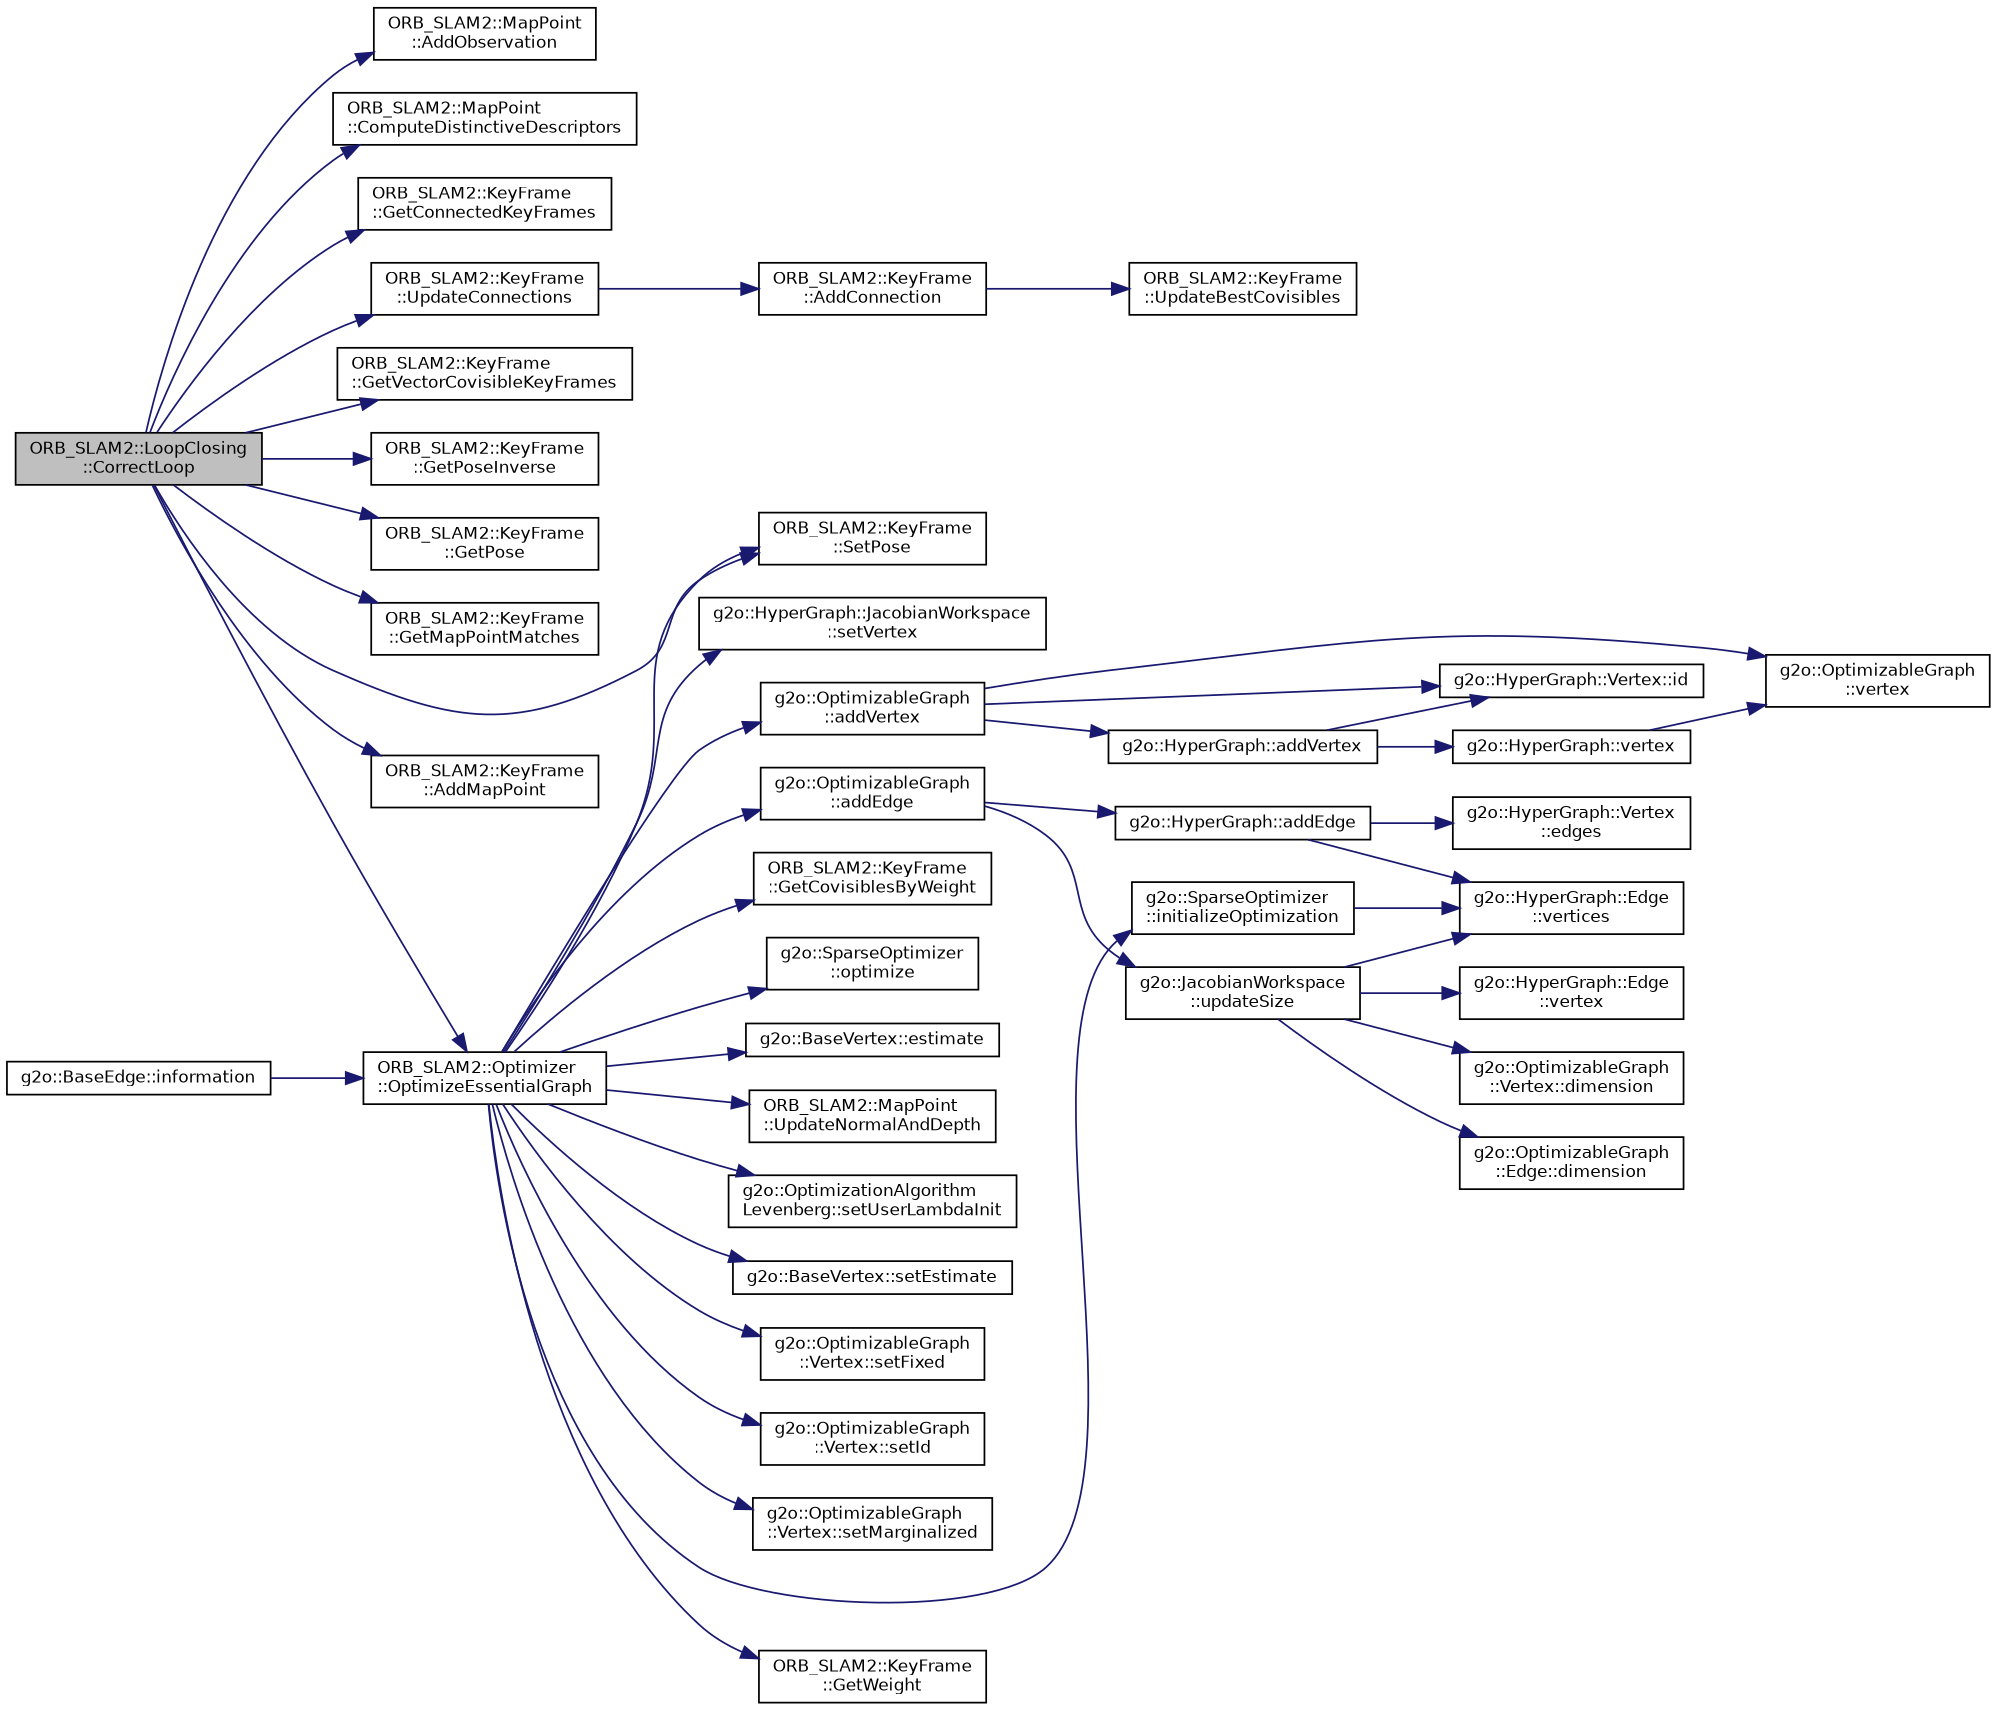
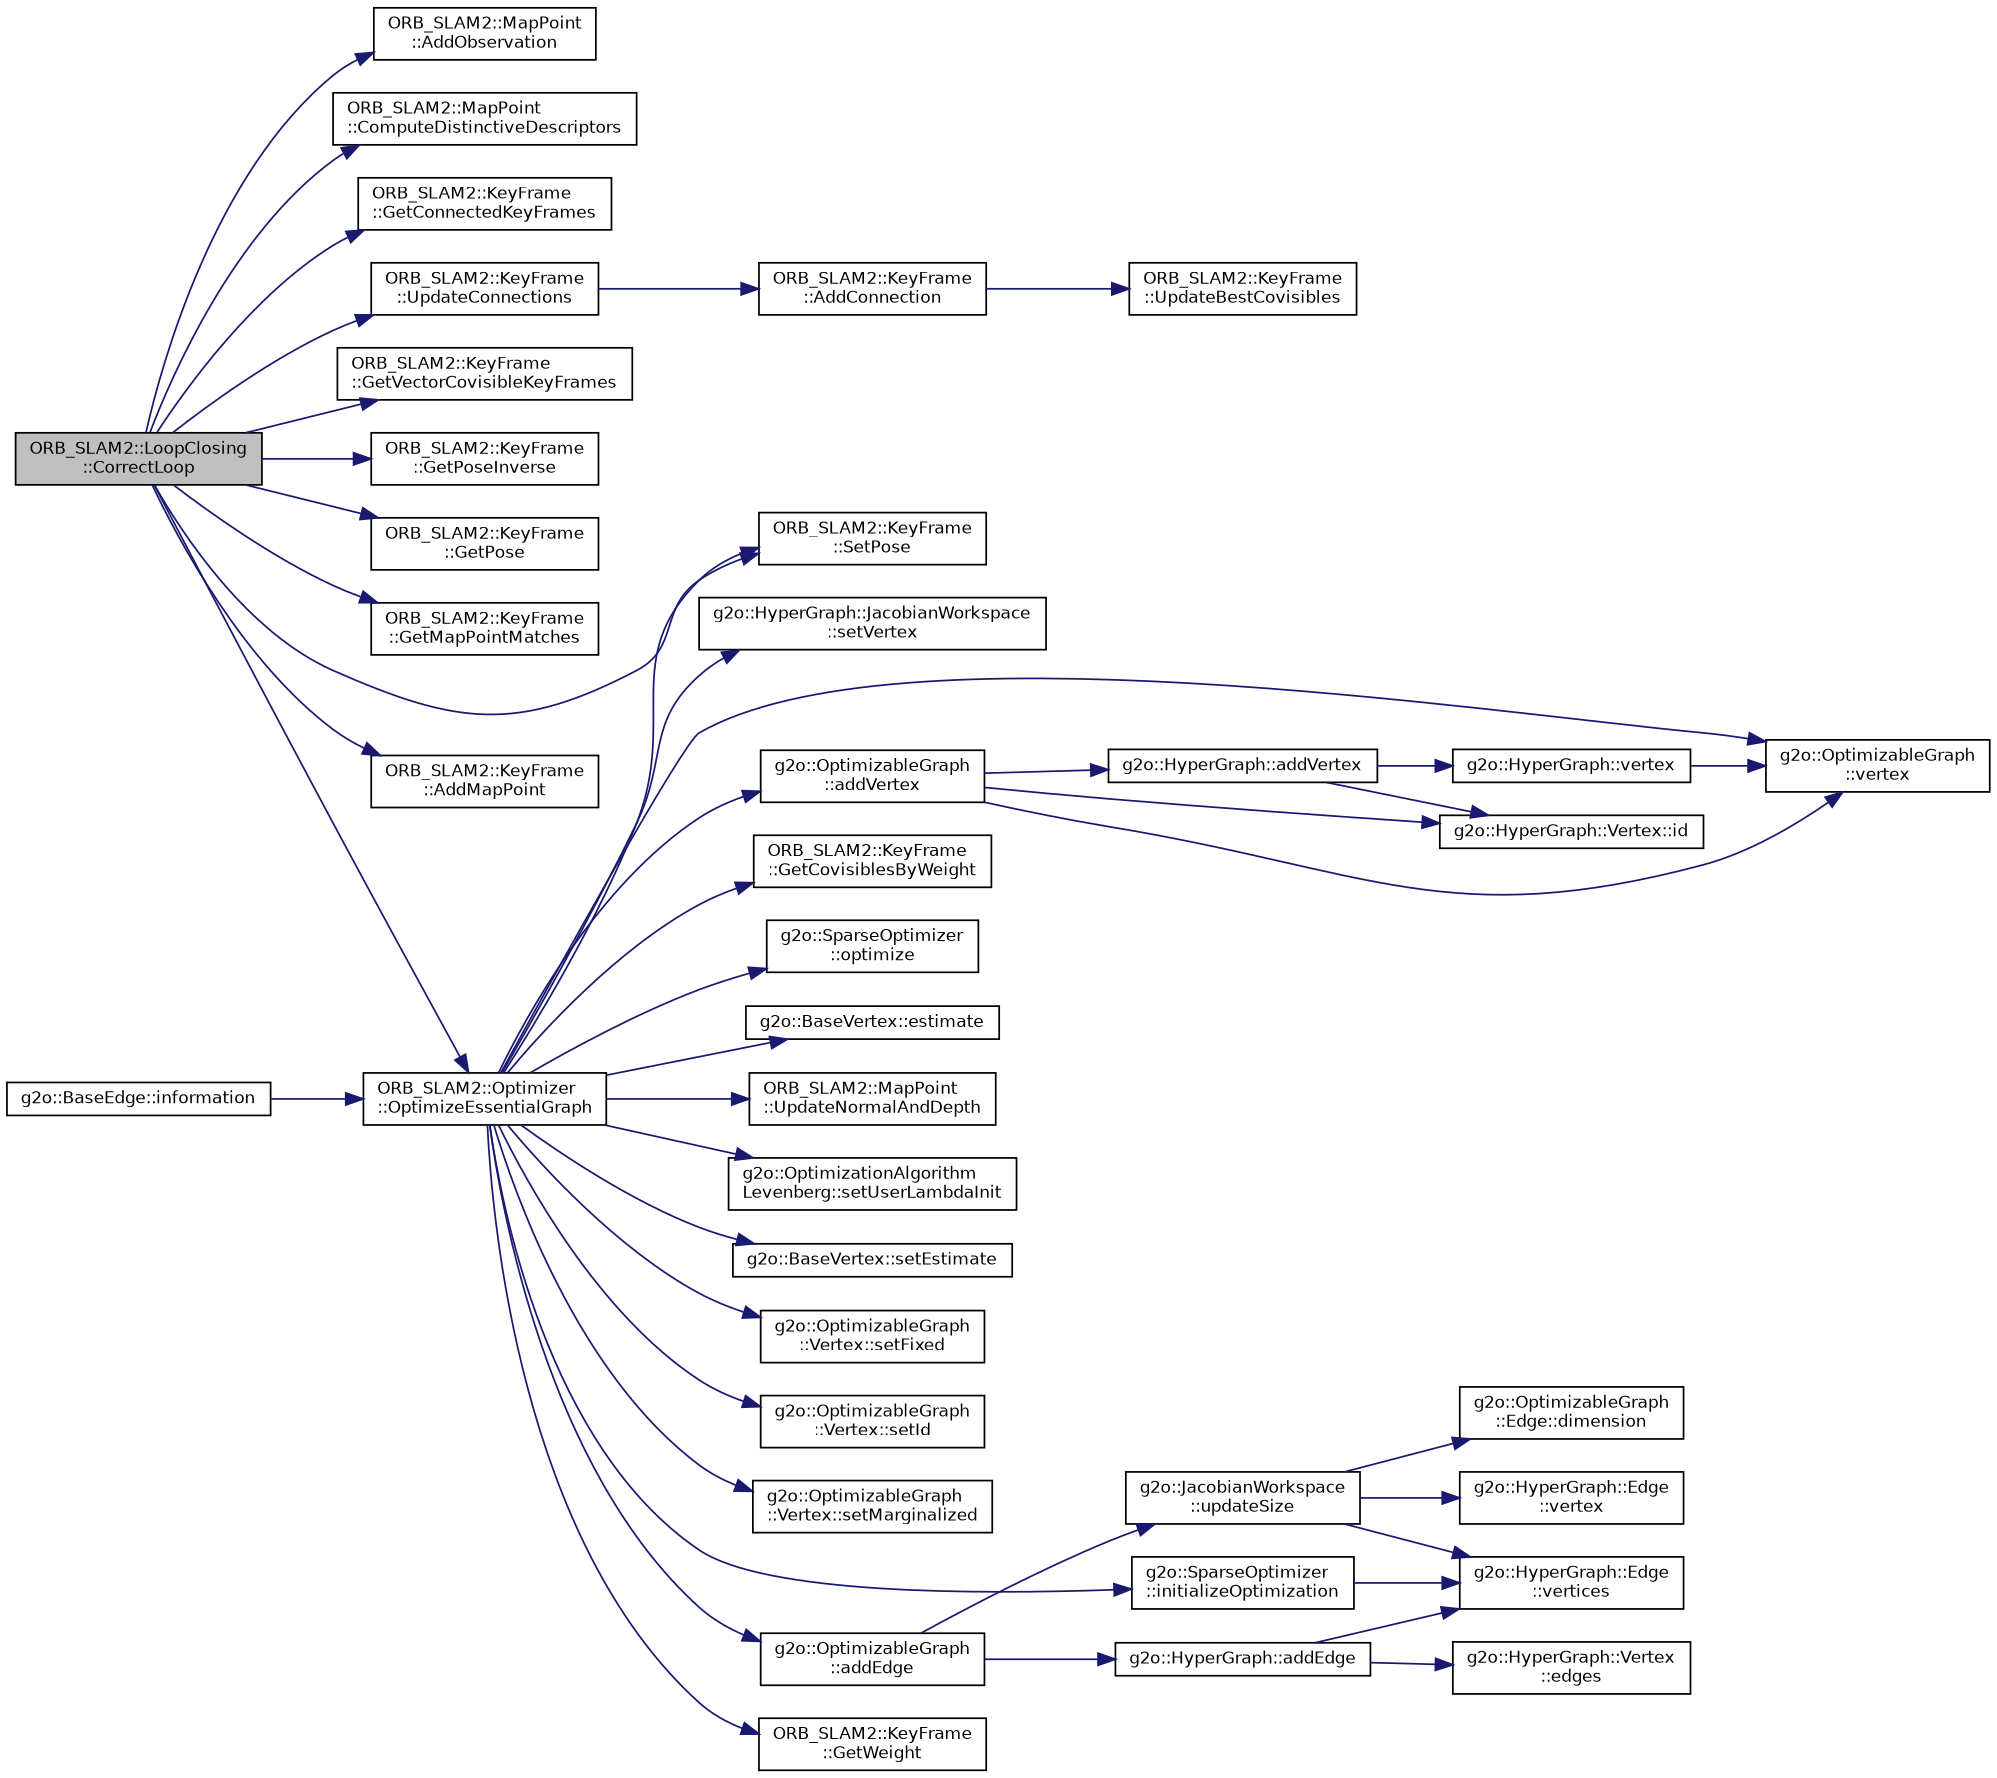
edge "ORB_SLAM2::Optimizer ::OptimizeEssentialGraph" -> "g2o::OptimizableGraph ::vertex": added
node "g2o::OptimizableGraph ::Vertex::dimension": removed
